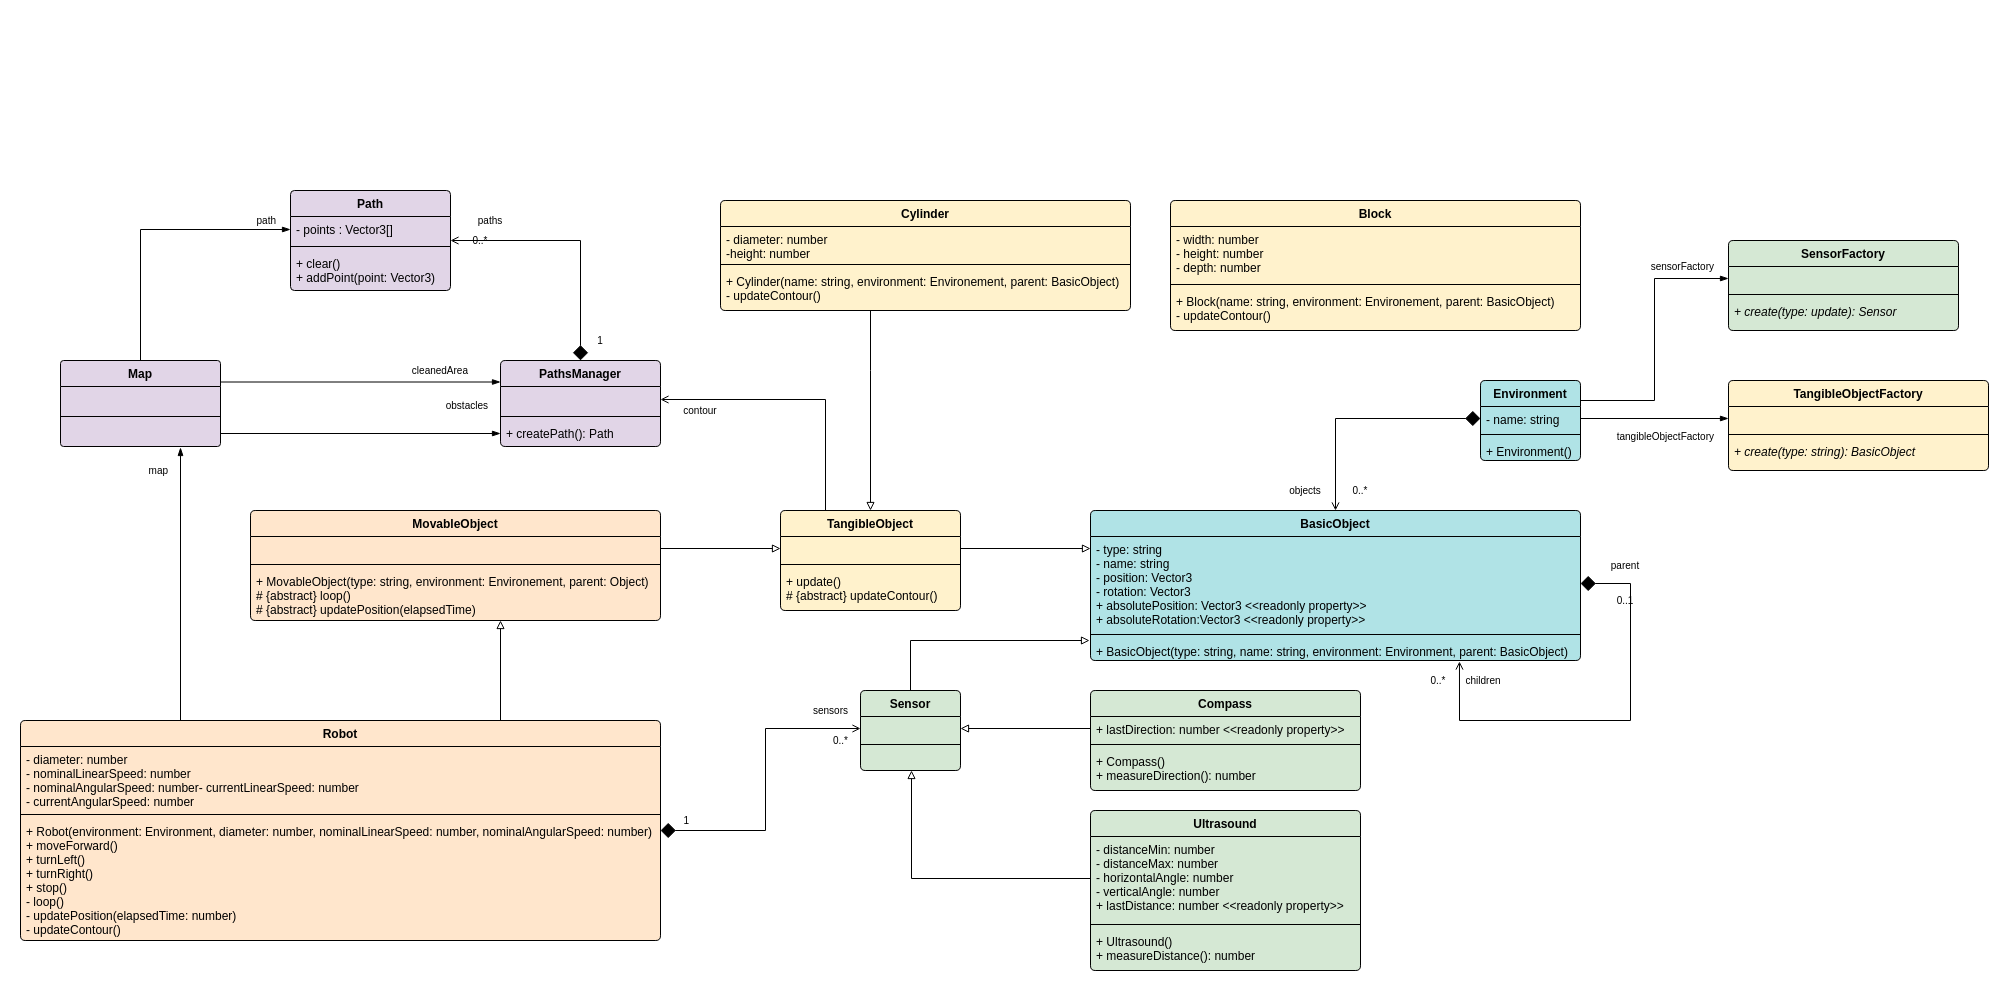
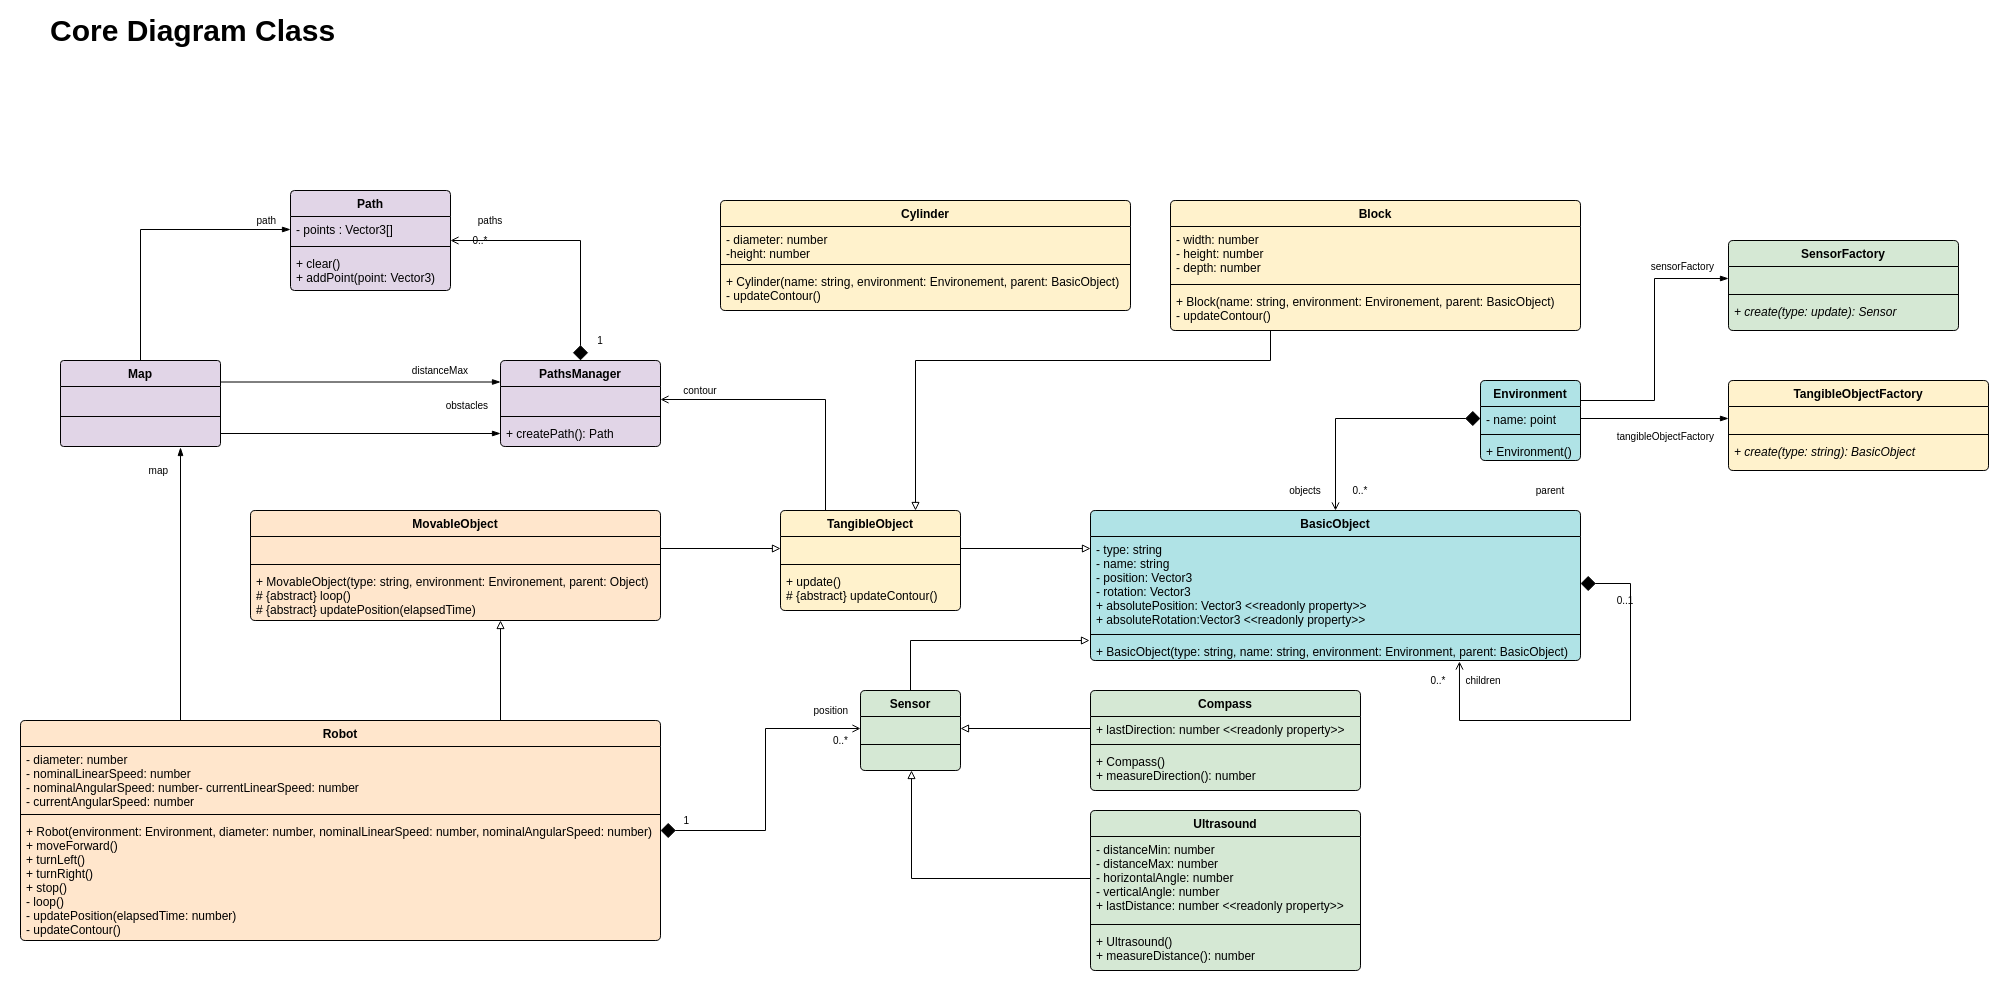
node "Core Diagram Class": added
edge "Block" -> "TangibleObject": added
node "cleanedArea": label "cleanedArea" -> "distanceMax"
edge "Cylinder" -> "TangibleObject": removed
node "contour": moved (701, 411) -> (701, 391)
node "- name: string": label "- name: string" -> "- name: point"
node "parent": moved (1626, 566) -> (1551, 491)
node "sensors": label "sensors" -> "position"
